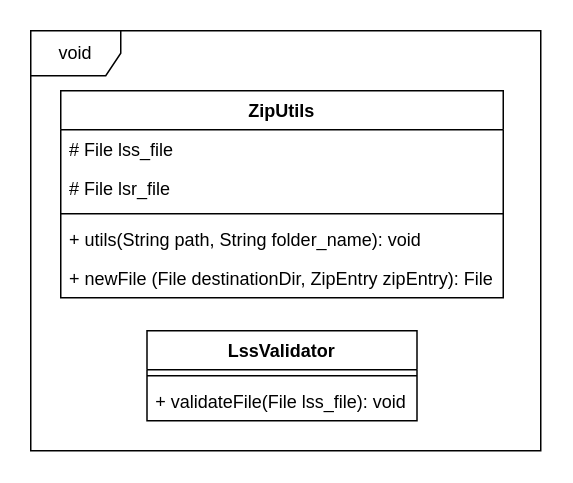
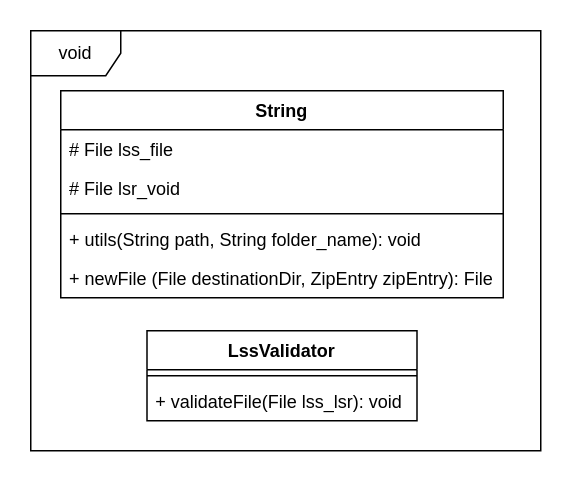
node "ZipUtils": label "ZipUtils" -> "String"
node "# File lsr_file": label "# File lsr_file" -> "# File lsr_void"
node "+ validateFile(File lss_file): void": label "+ validateFile(File lss_file): void" -> "+ validateFile(File lss_lsr): void"
